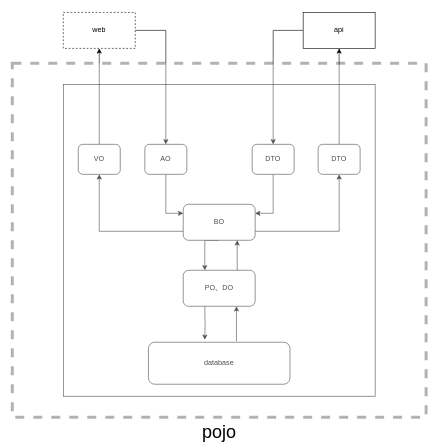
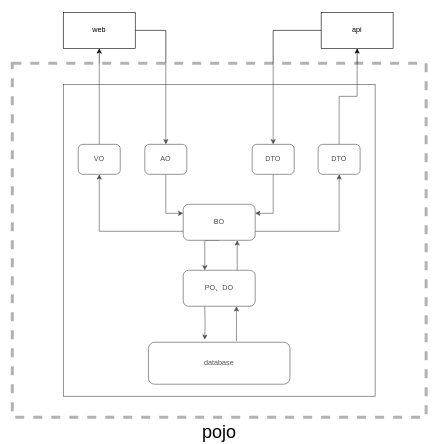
node "web": style dashed -> solid
node "api": moved (339, 30) -> (357, 30)
